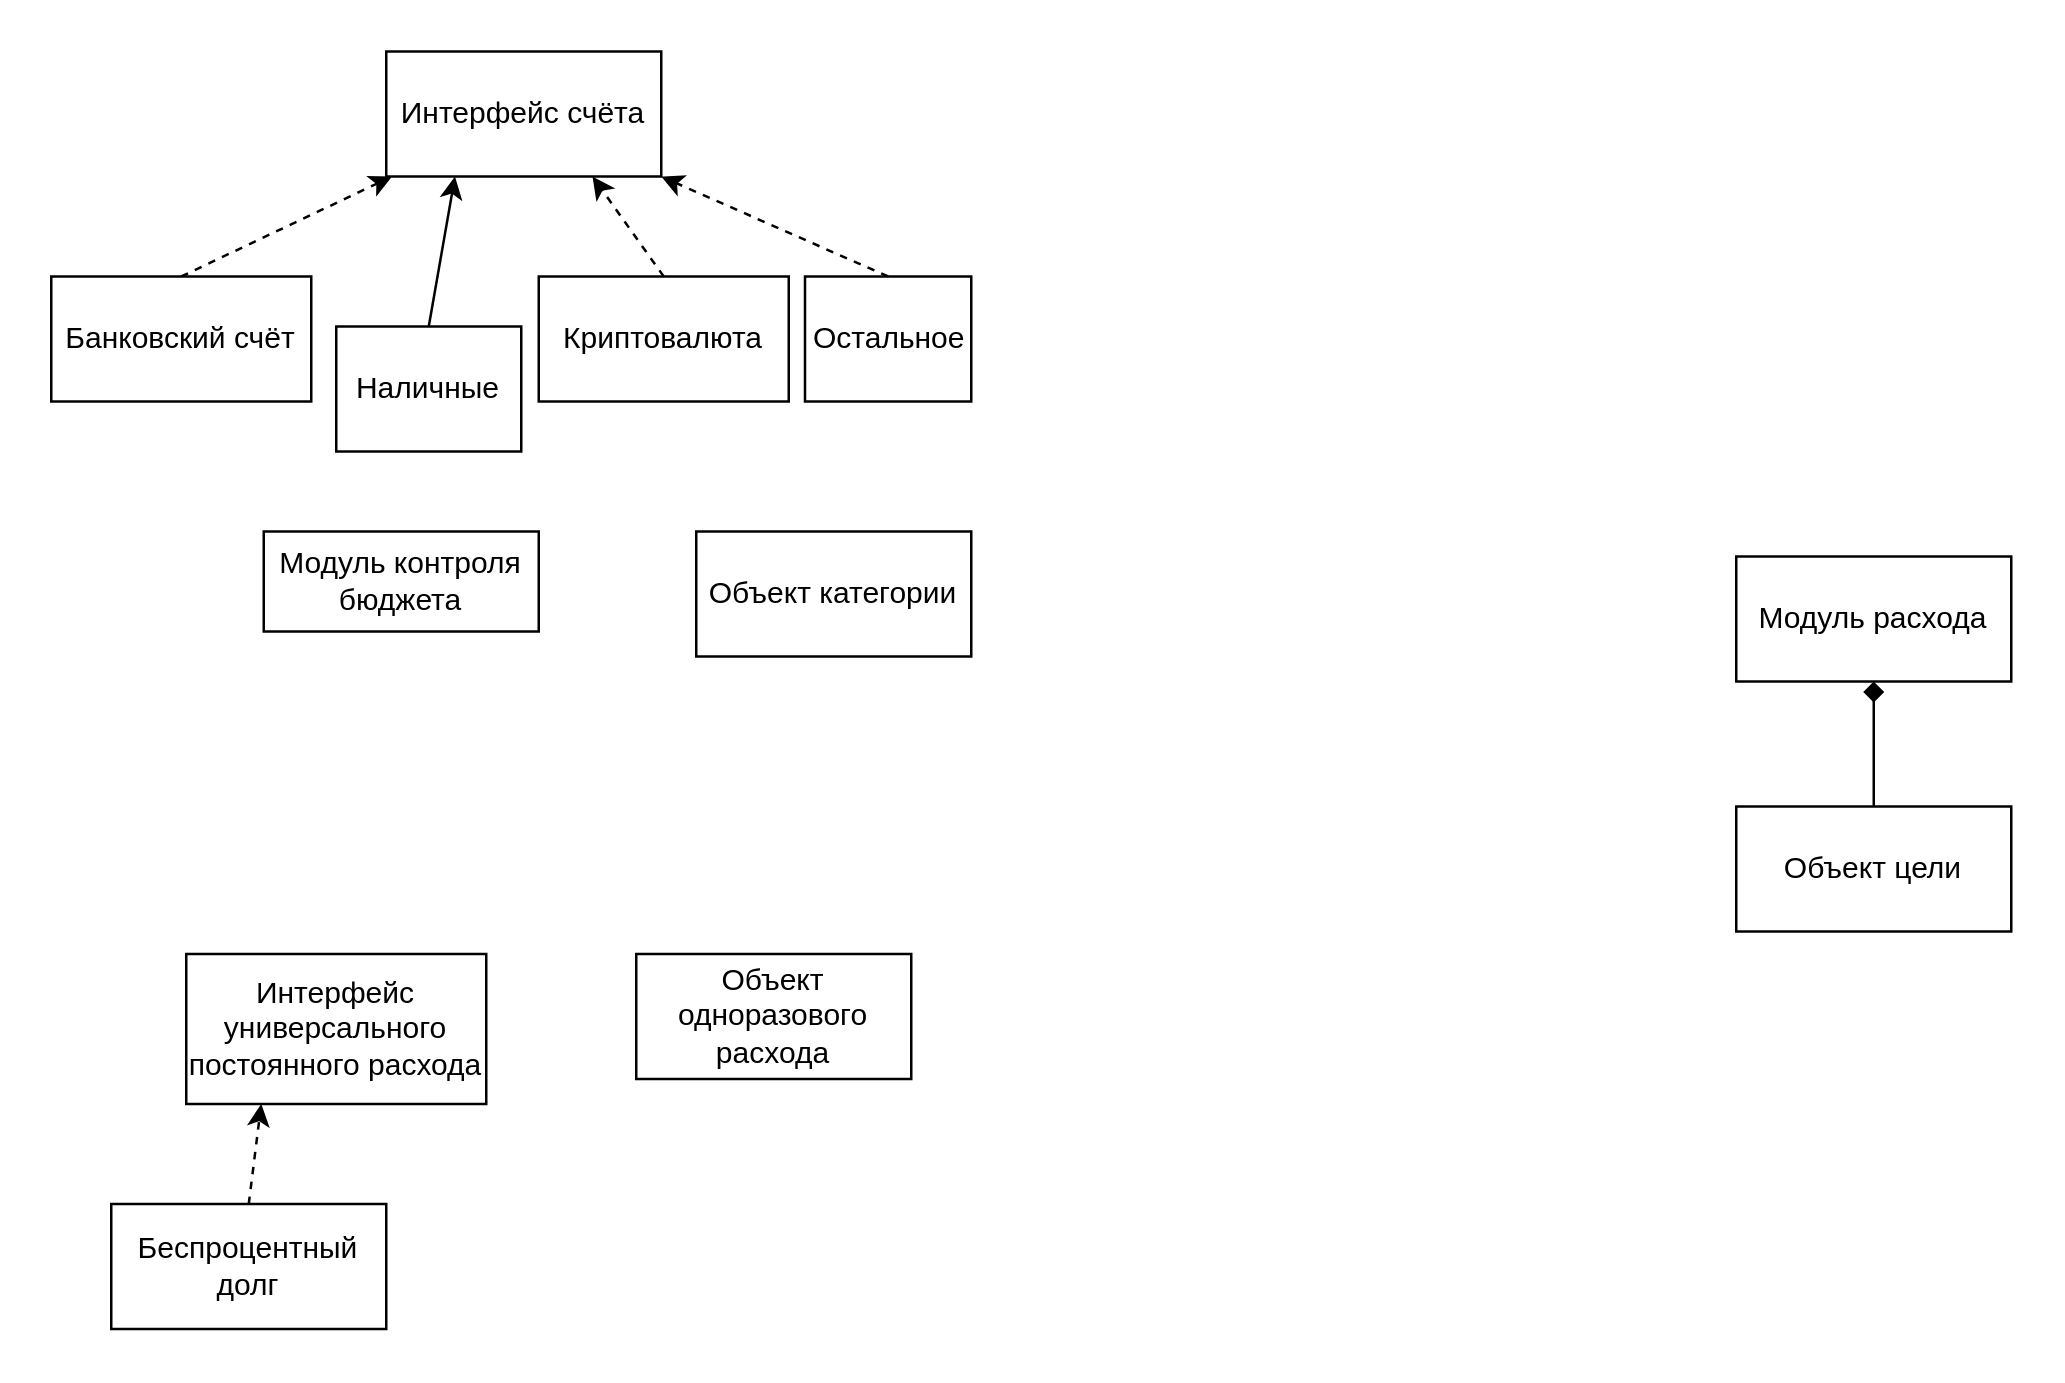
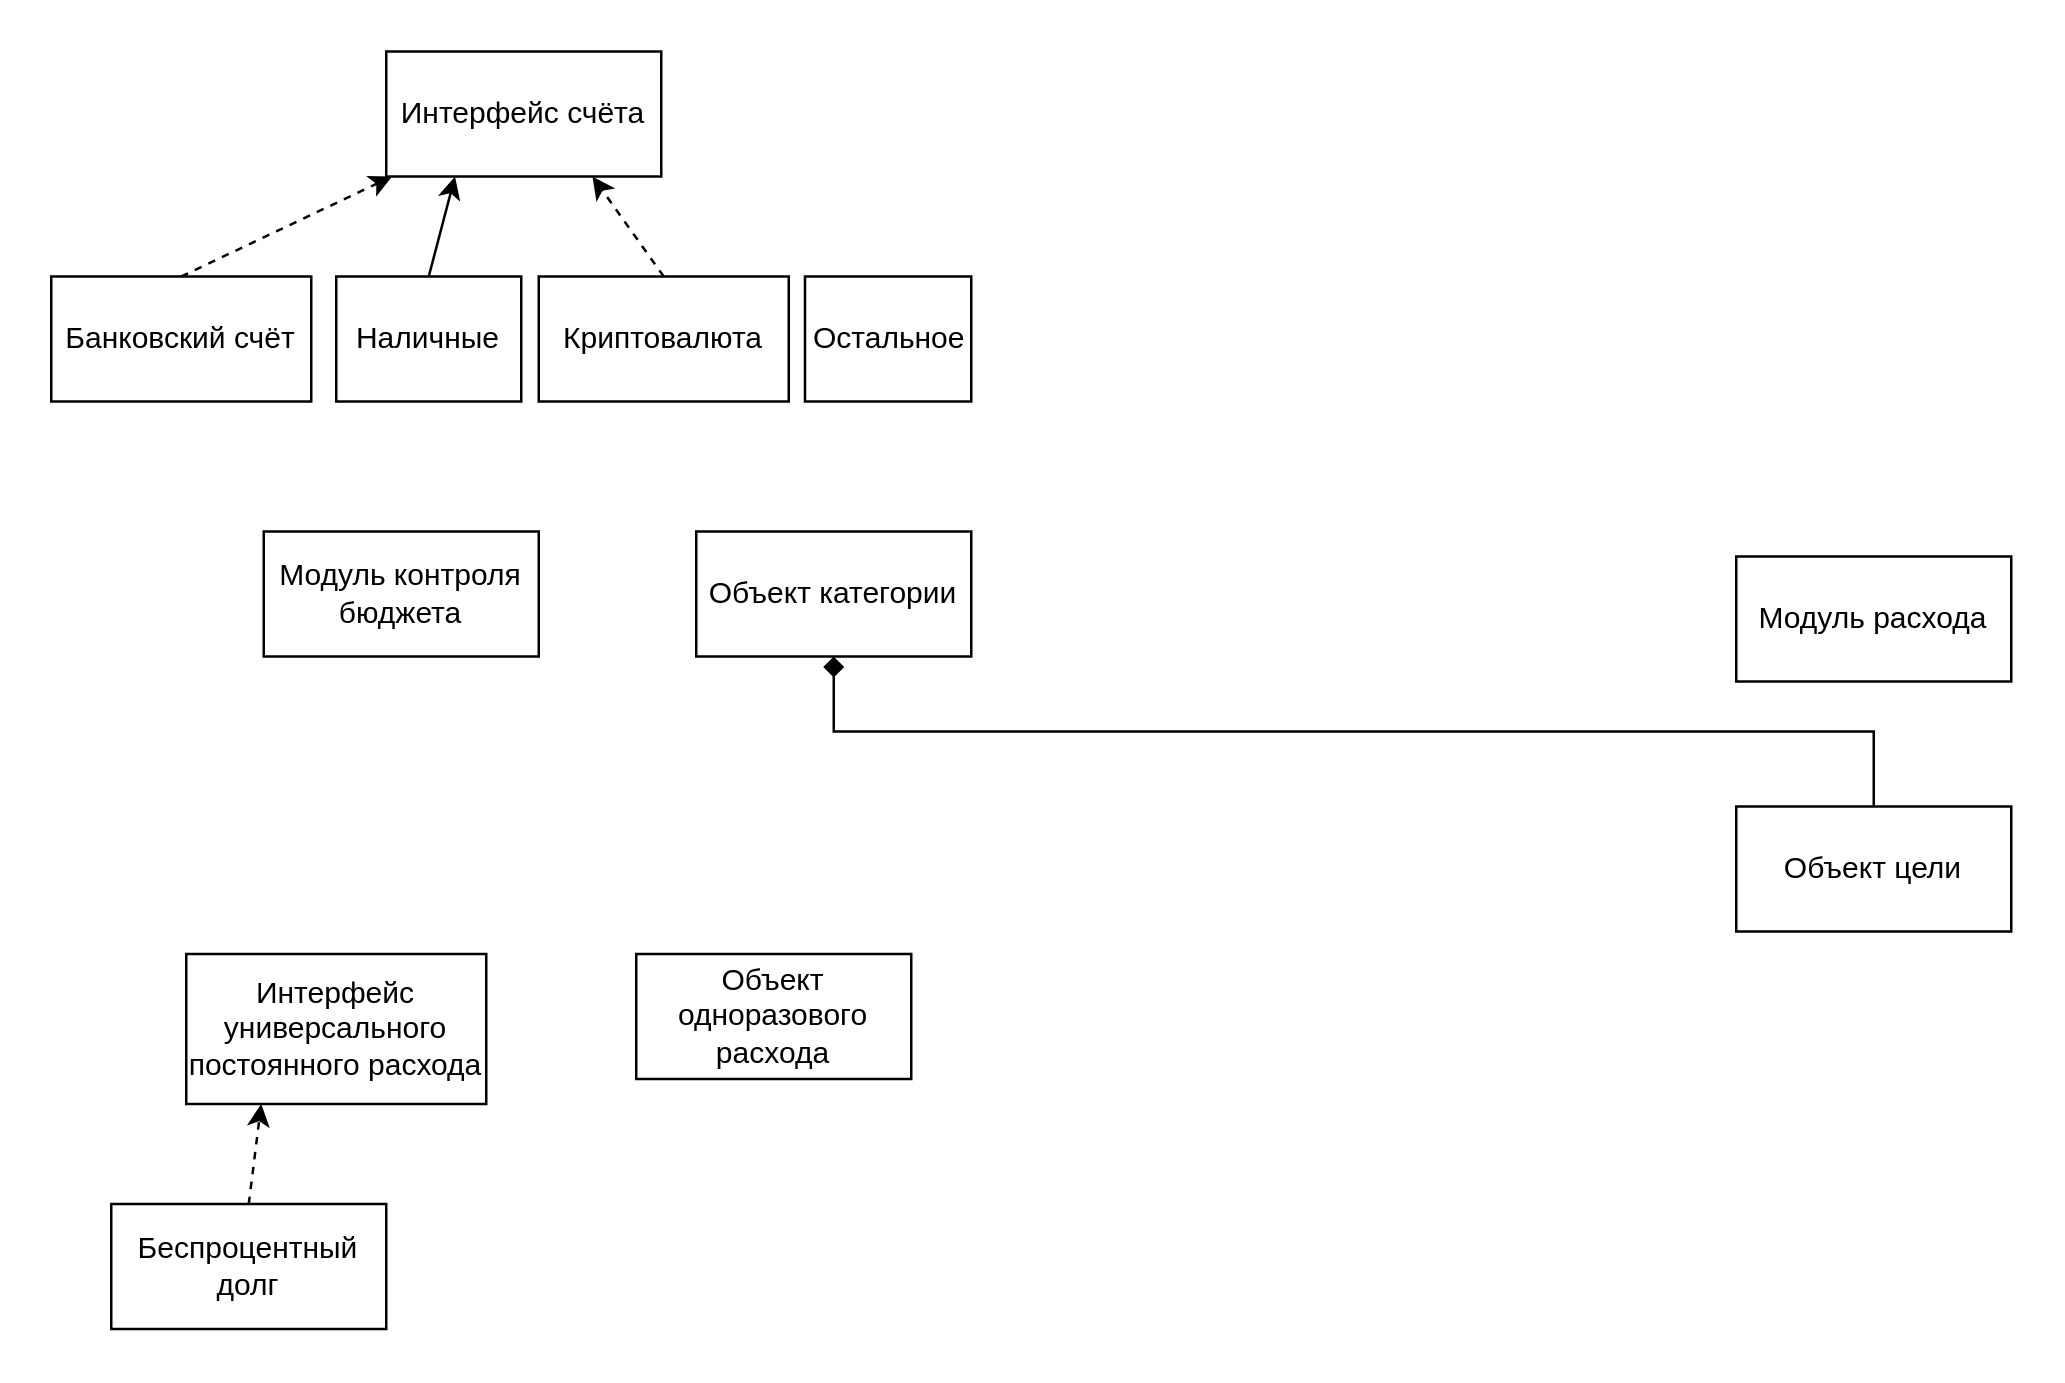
edge "Остальное" -> "Интерфейс счёта": removed
node "Наличные": moved (429, 389) -> (429, 339)
node "Модуль контроля бюджета": size 275x100 -> 275x125
edge "Объект цели" -> "Модуль расхода": now "Объект цели" -> "Объект категории"
